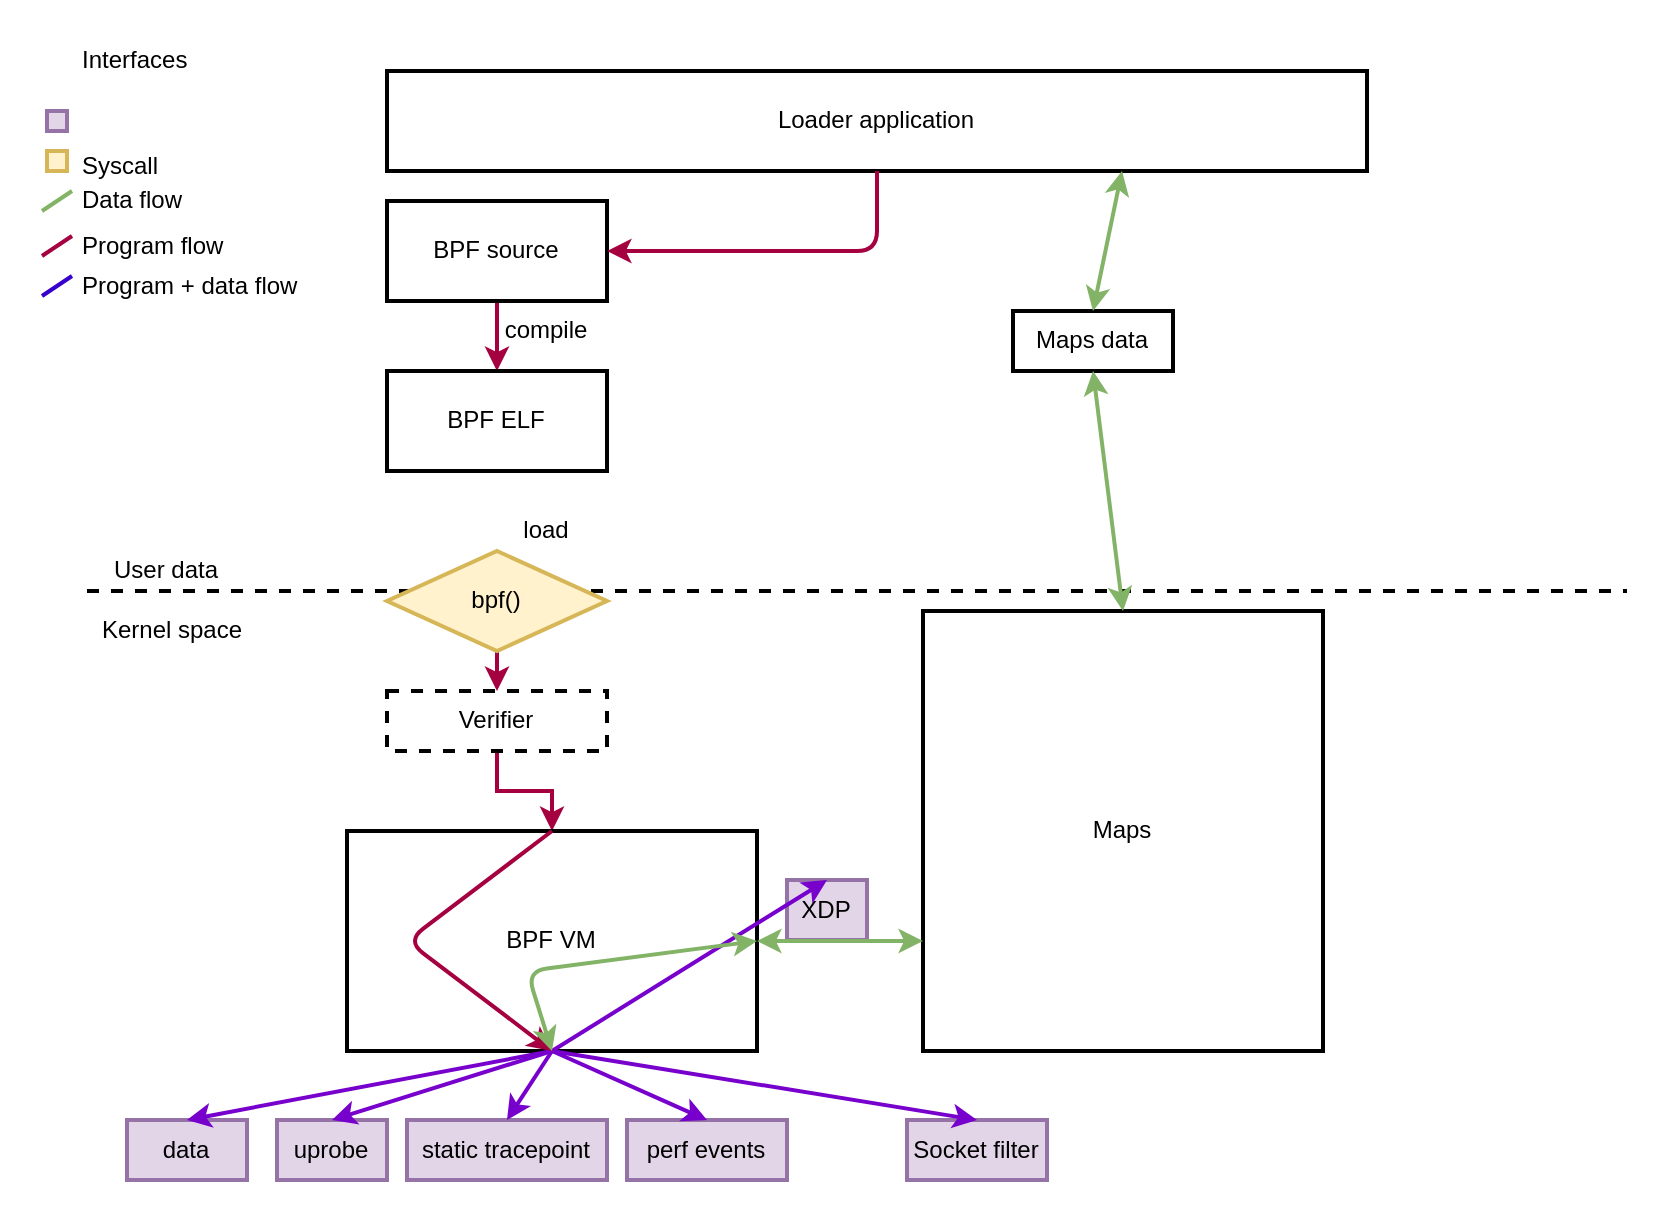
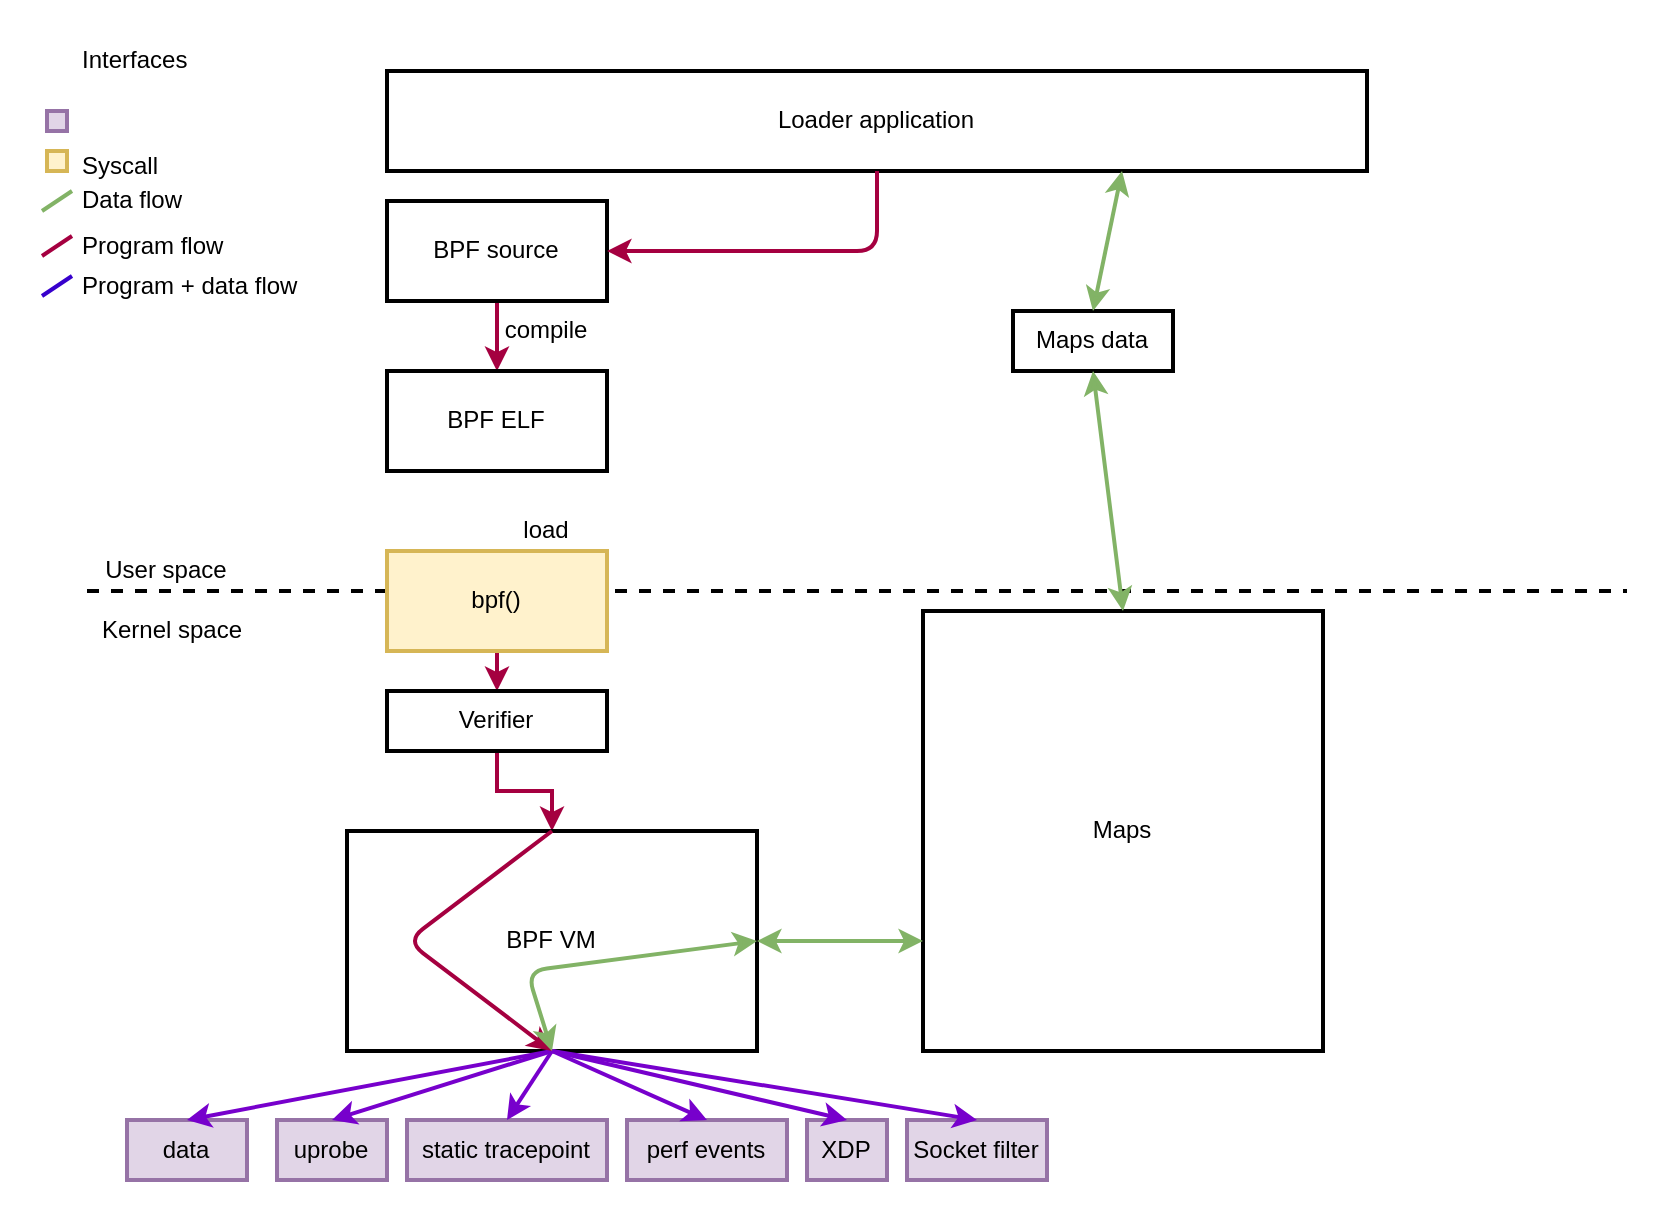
node "User data": label "User data" -> "User space"
node "bpf()": shape diamond -> rectangle
node "Verifier": style dashed -> solid
node "XDP": moved (827, 910) -> (847, 1150)
